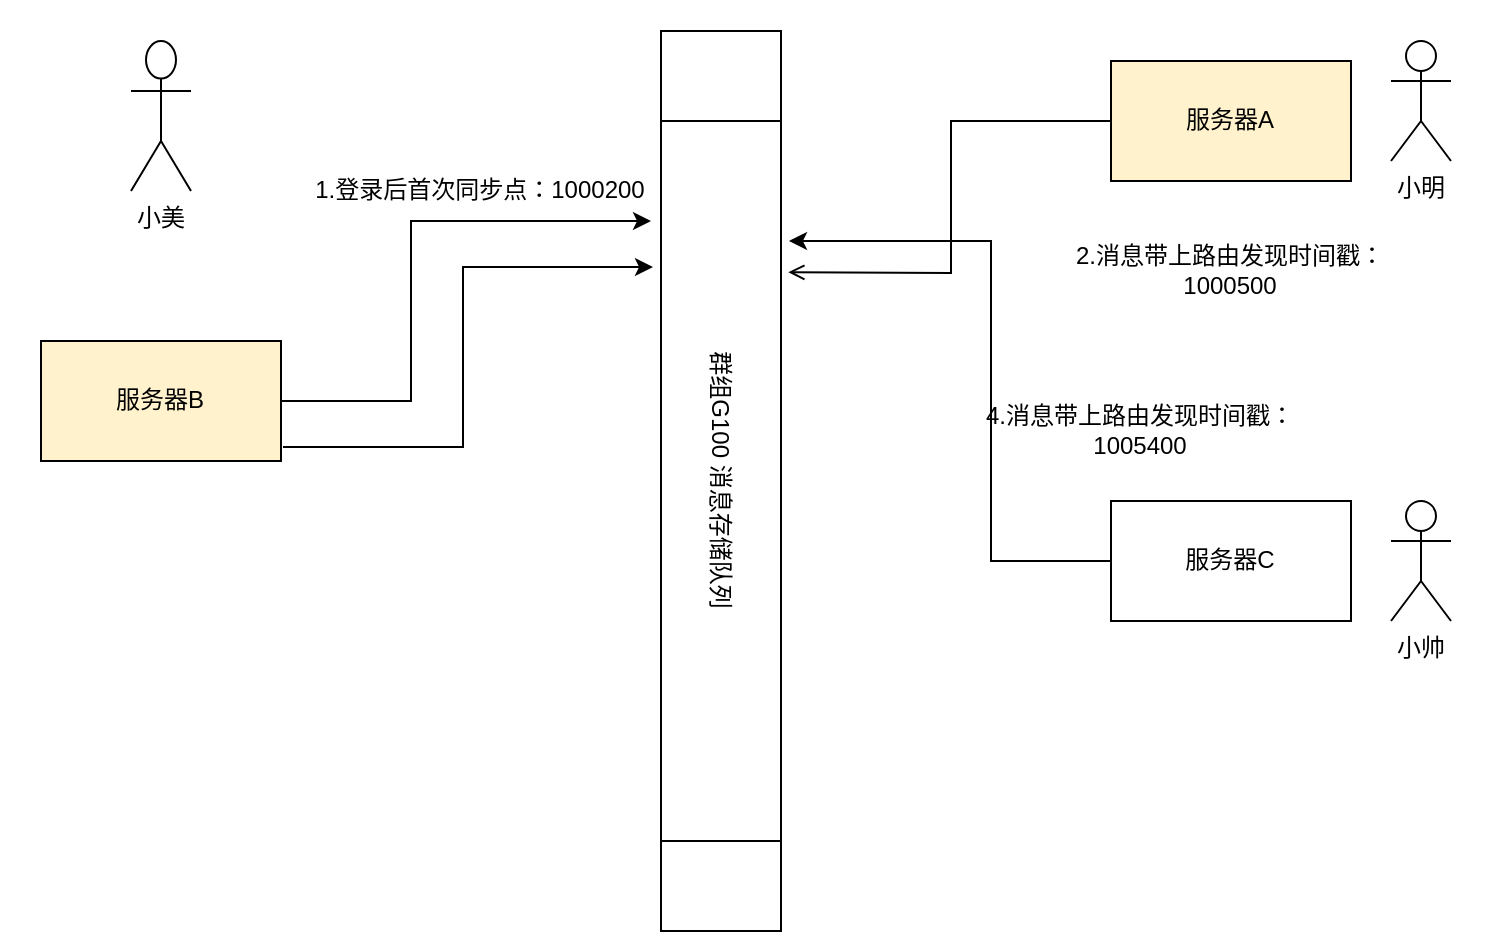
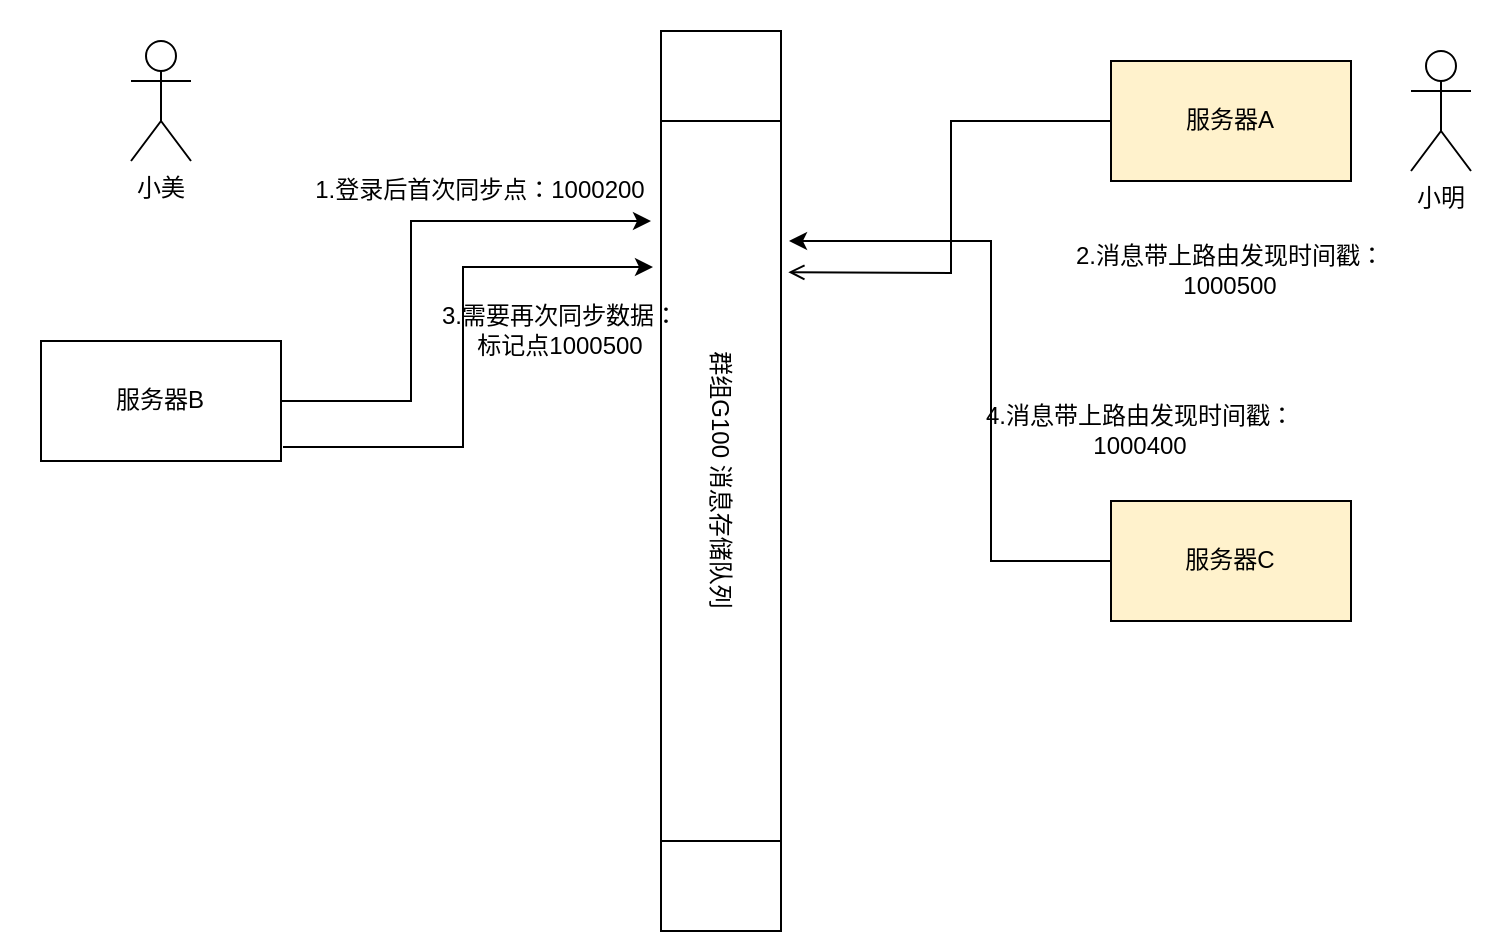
node "小明": moved (1421, 101) -> (1441, 111)
node "小美": size 60x150 -> 60x120
node "3.需要再次同步数据： 标记点1000500": added
node "服务器B": fillcolor #fff2cc -> #ffffff
node "4.消息带上路由发现时间戳：1005400": label "4.消息带上路由发现时间戳：1005400" -> "4.消息带上路由发现时间戳：1000400"
node "服务器C": fillcolor #ffffff -> #fff2cc
node "小帅": removed
